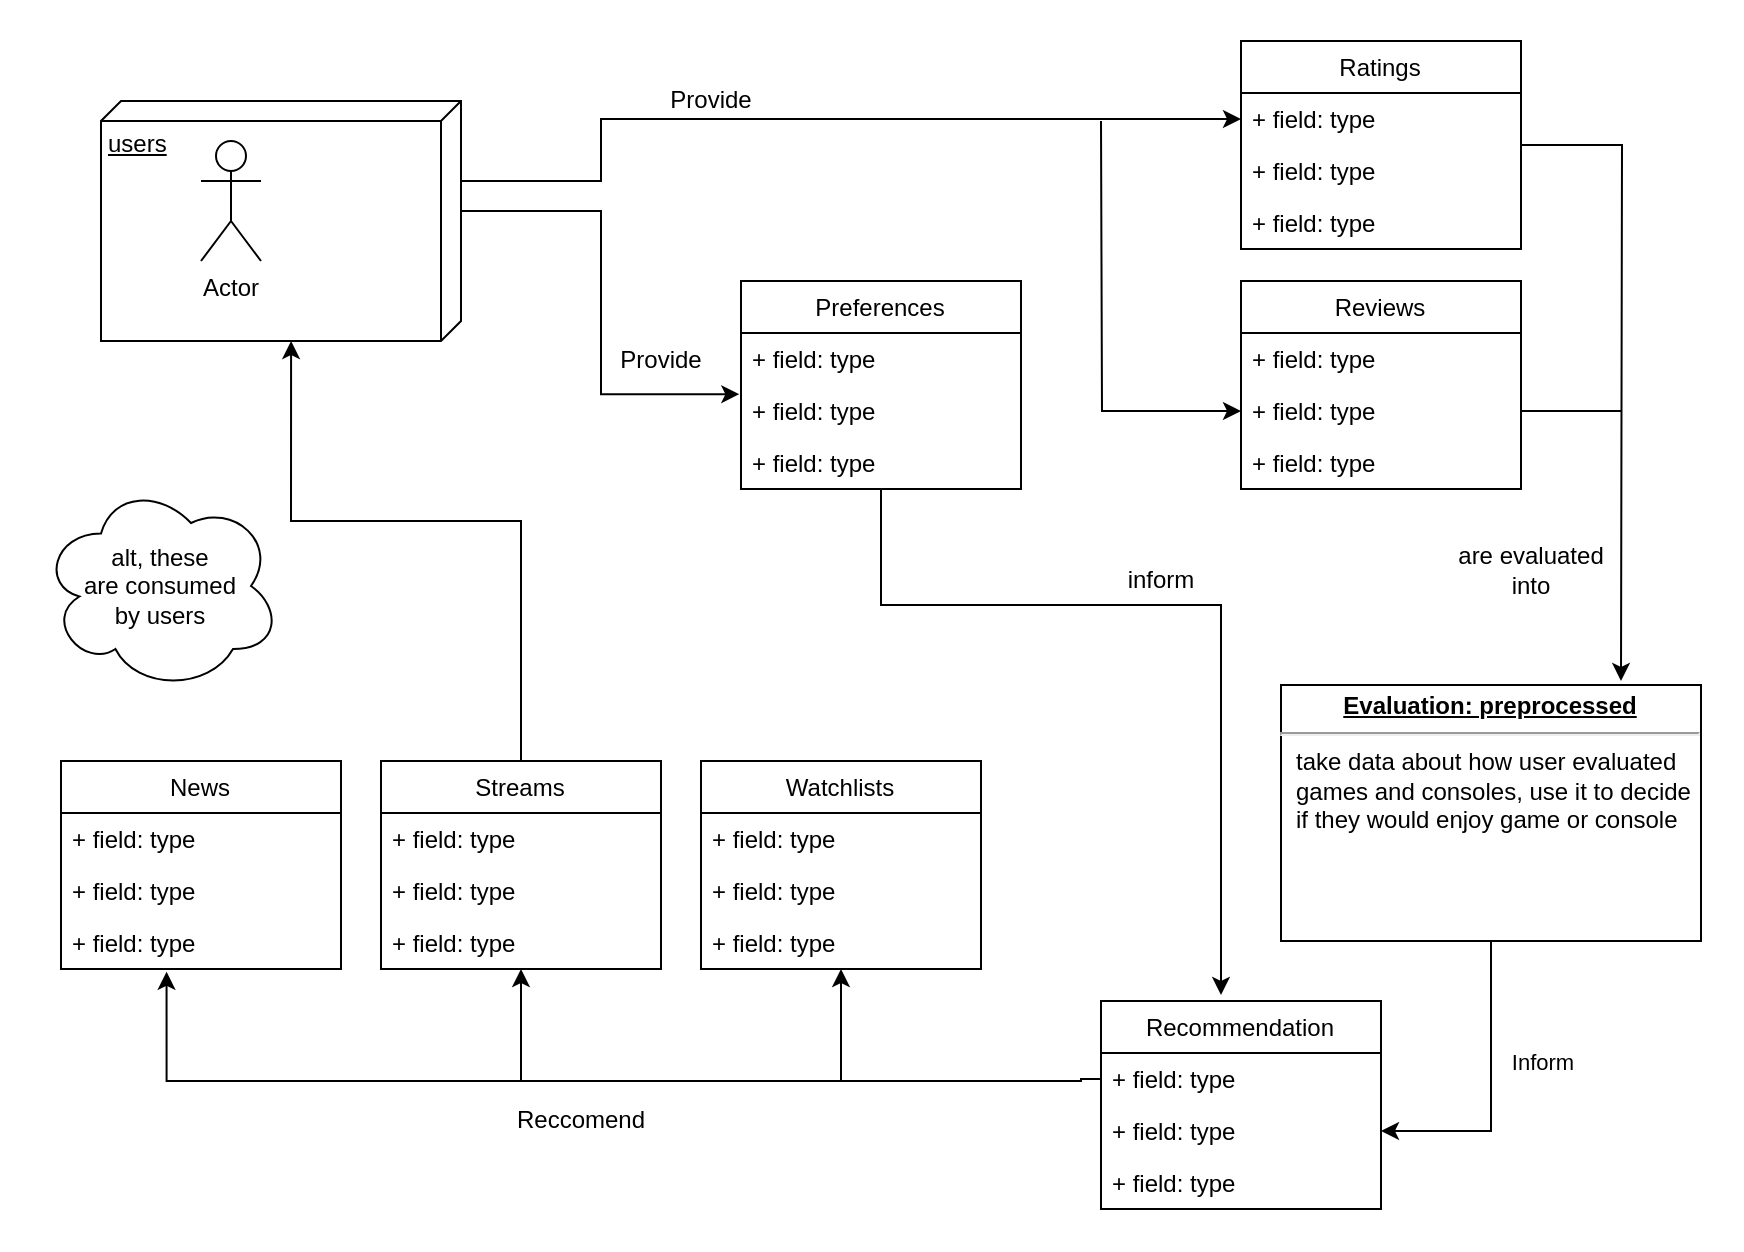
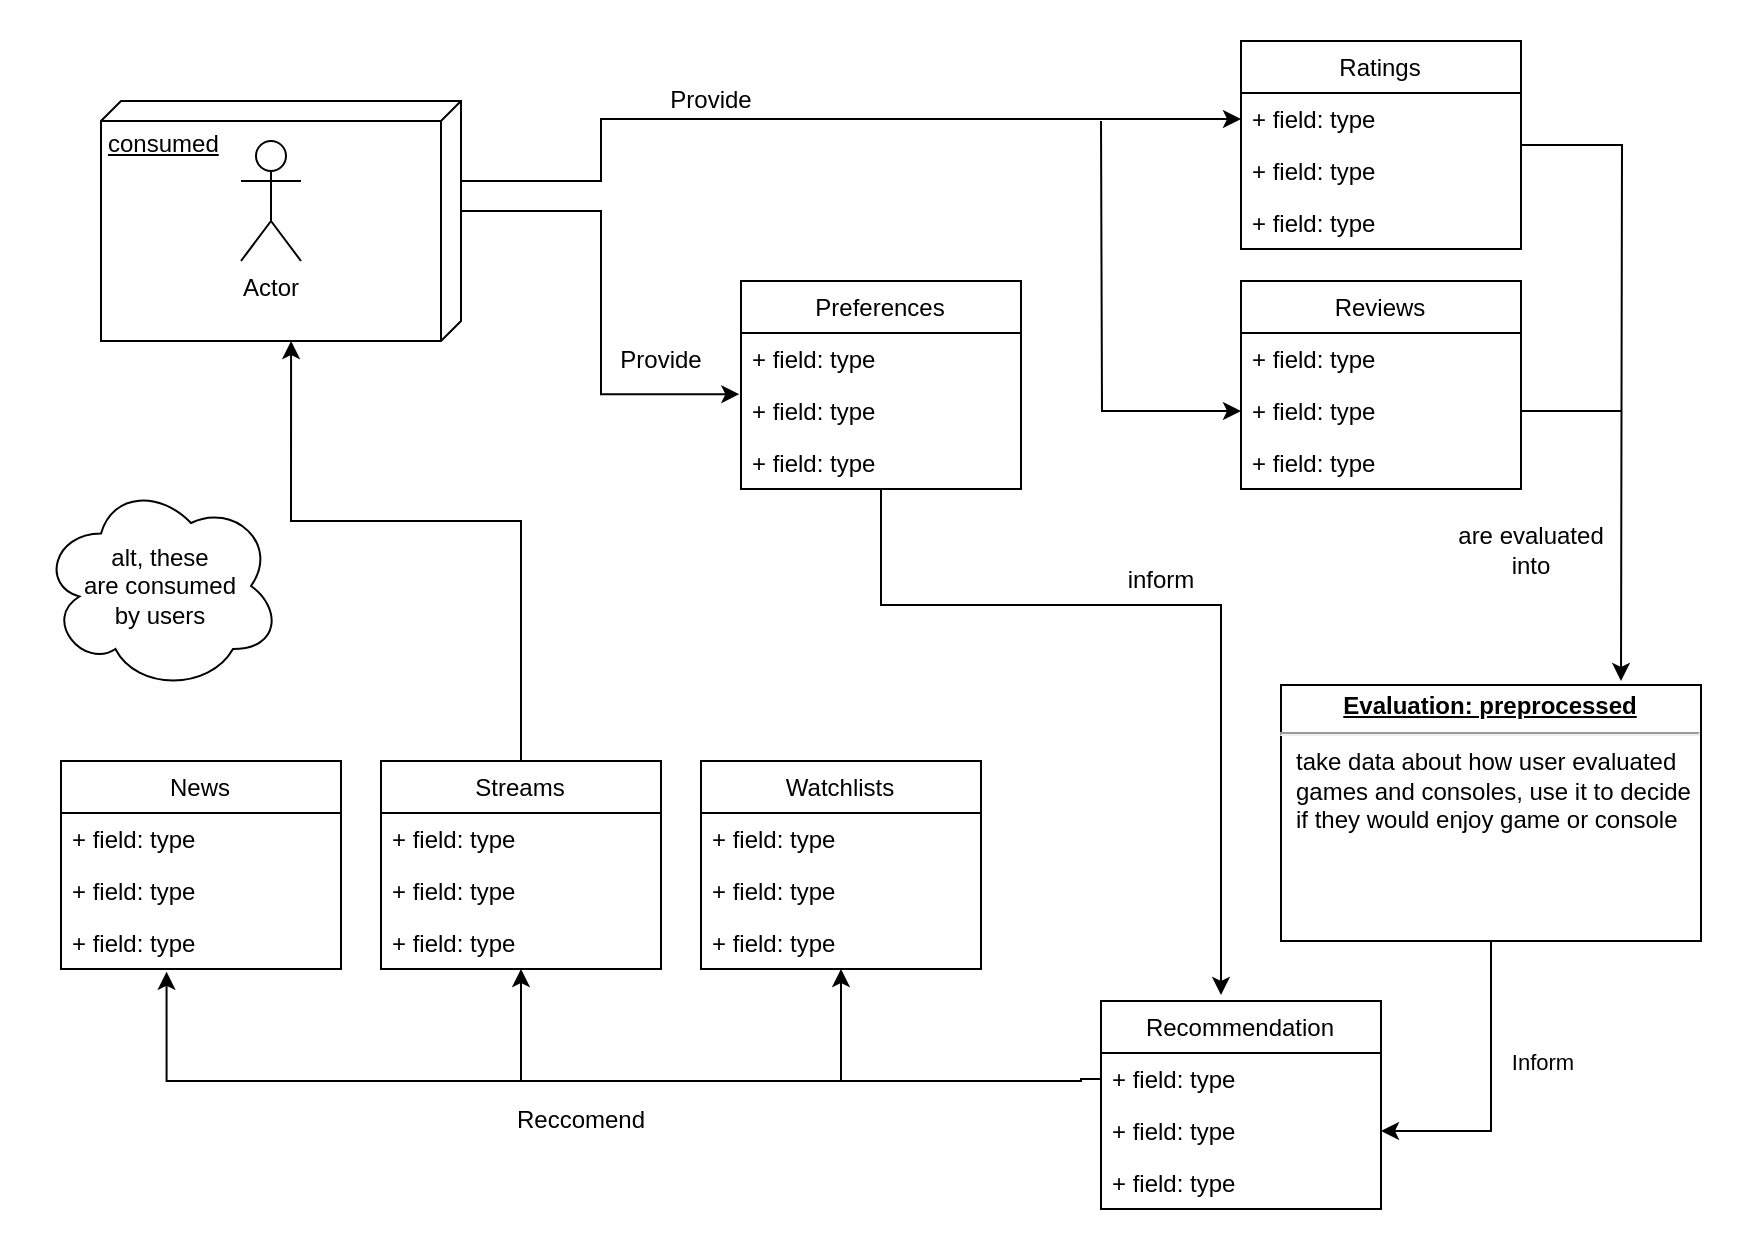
node "users": label "users" -> "consumed"
node "Actor": moved (231, 201) -> (271, 201)
node "are evaluated into": moved (1531, 571) -> (1531, 551)
